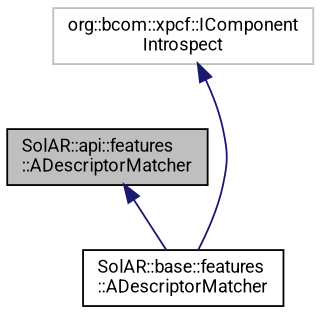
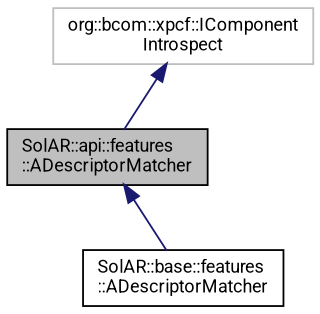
edge "SolAR::base::features ::ADescriptorMatcher" -> "org::bcom::xpcf::IComponent Introspect": now "SolAR::api::features ::ADescriptorMatcher" -> "org::bcom::xpcf::IComponent Introspect"
